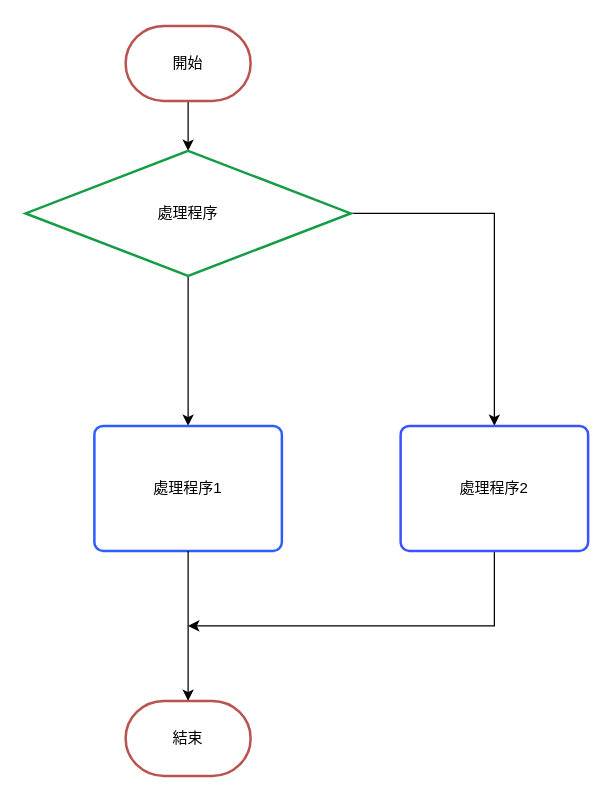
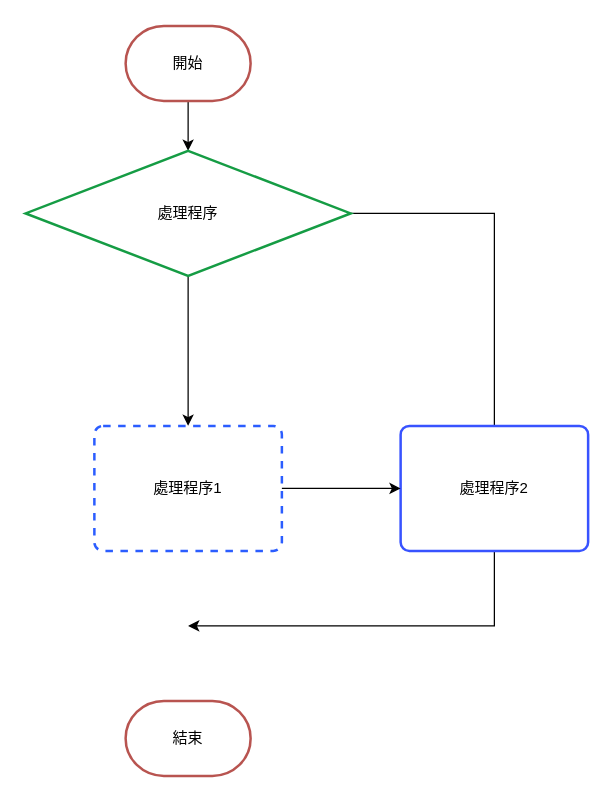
edge "處理程序" -> "處理程序2": arrowhead classic -> none
node "處理程序1": style solid -> dashed
edge "處理程序1" -> "結束": now "處理程序1" -> "處理程序2"
